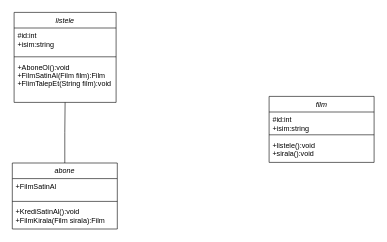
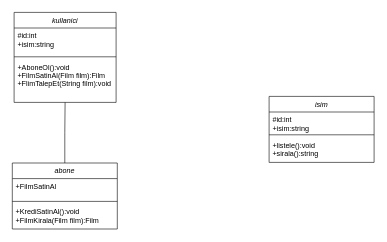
node "listele": label "listele" -> "kullanici"
node "film": label "film" -> "isim"
node "+listele():void +sirala():void": label "+listele():void +sirala():void" -> "+listele():void +sirala():string"
node "+KrediSatinAl():void +FilmKirala(Film sirala):Film": label "+KrediSatinAl():void +FilmKirala(Film sirala):Film" -> "+KrediSatinAl():void +FilmKirala(Film film):Film"
